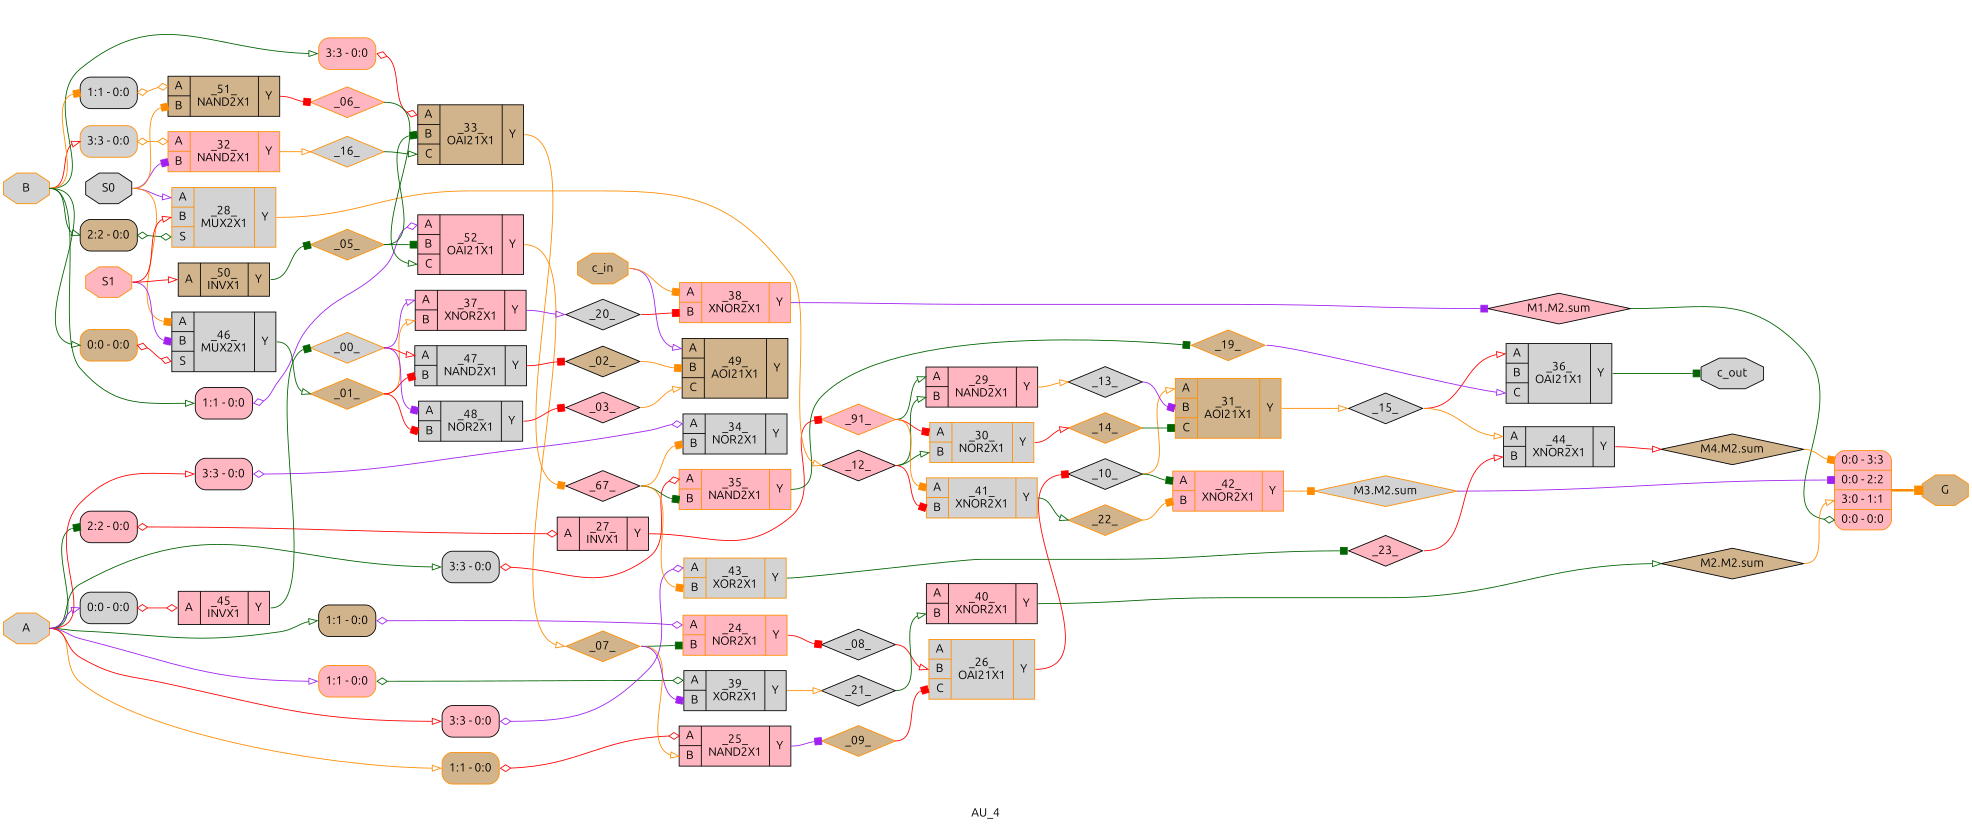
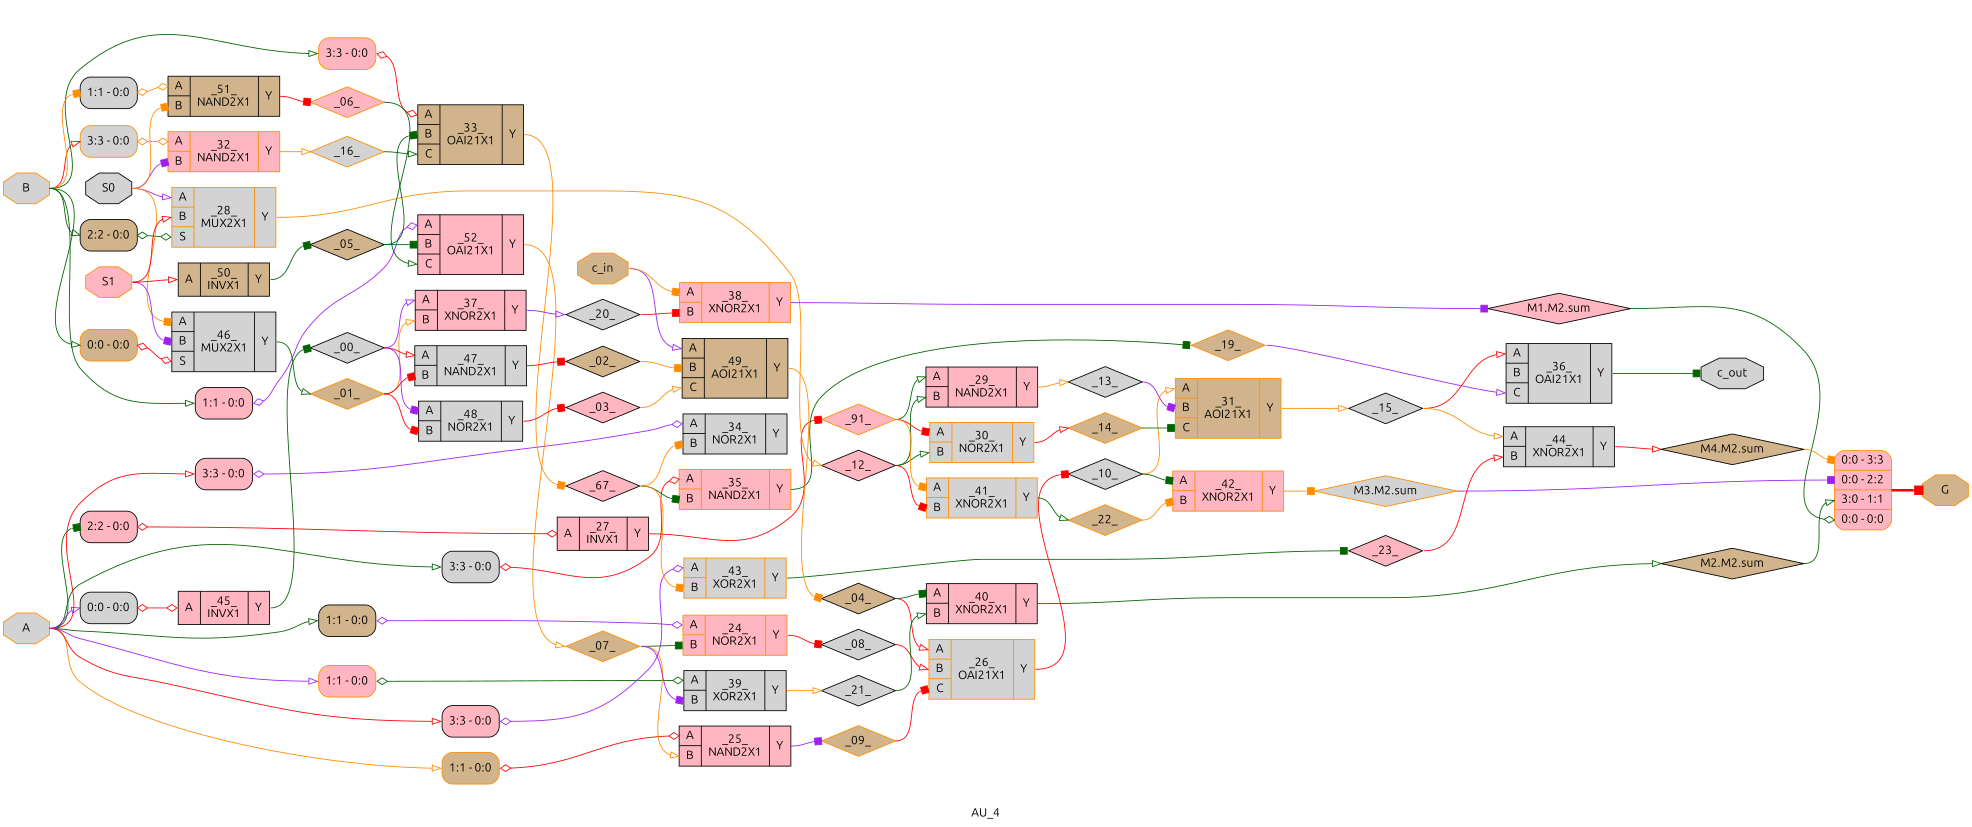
node "_05_": color darkorange -> black
node "_00_": color darkorange -> black
edge "0:0 - 3:3" -> "G": color darkorange -> red
edge "M2.M2.sum" -> "0:0 - 3:3": color darkorange -> darkgreen
node "_04_": added
